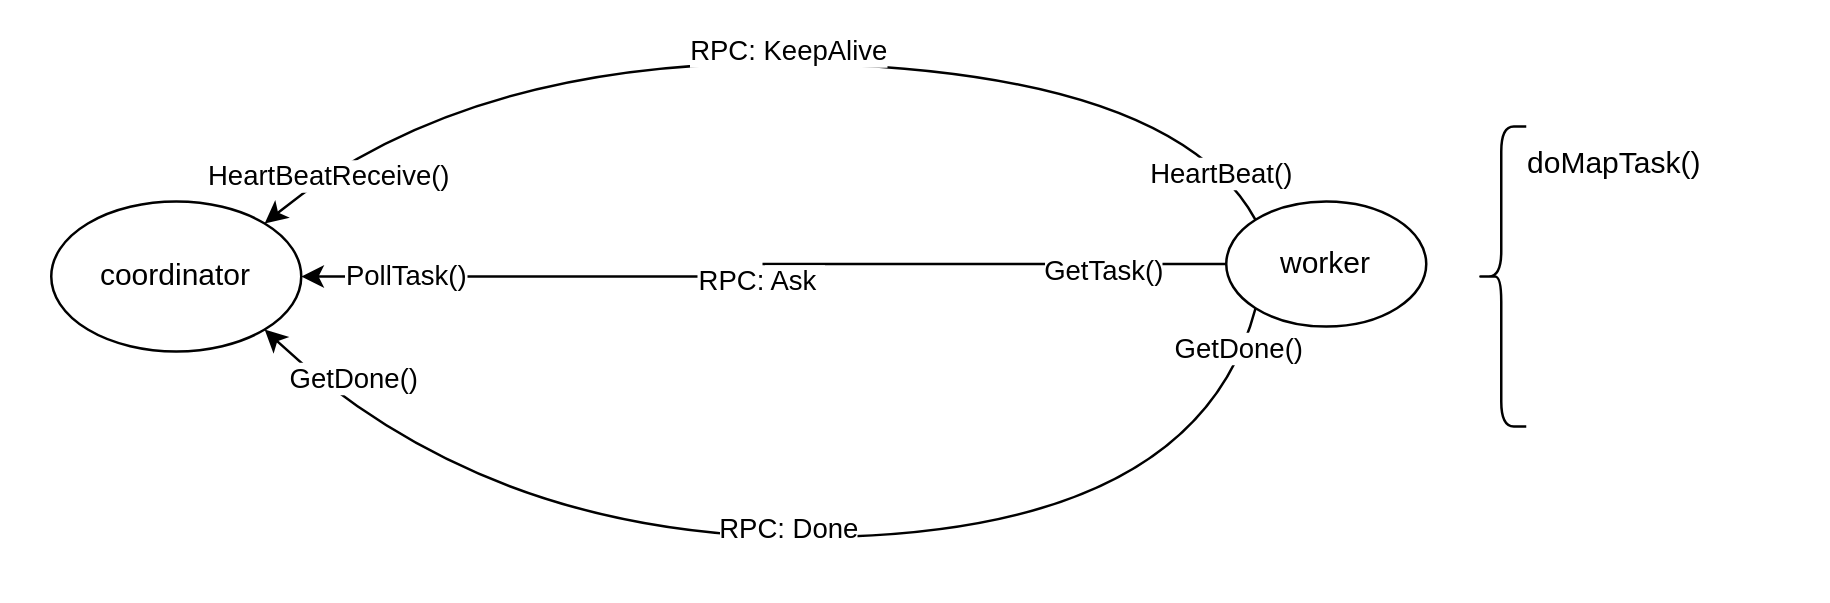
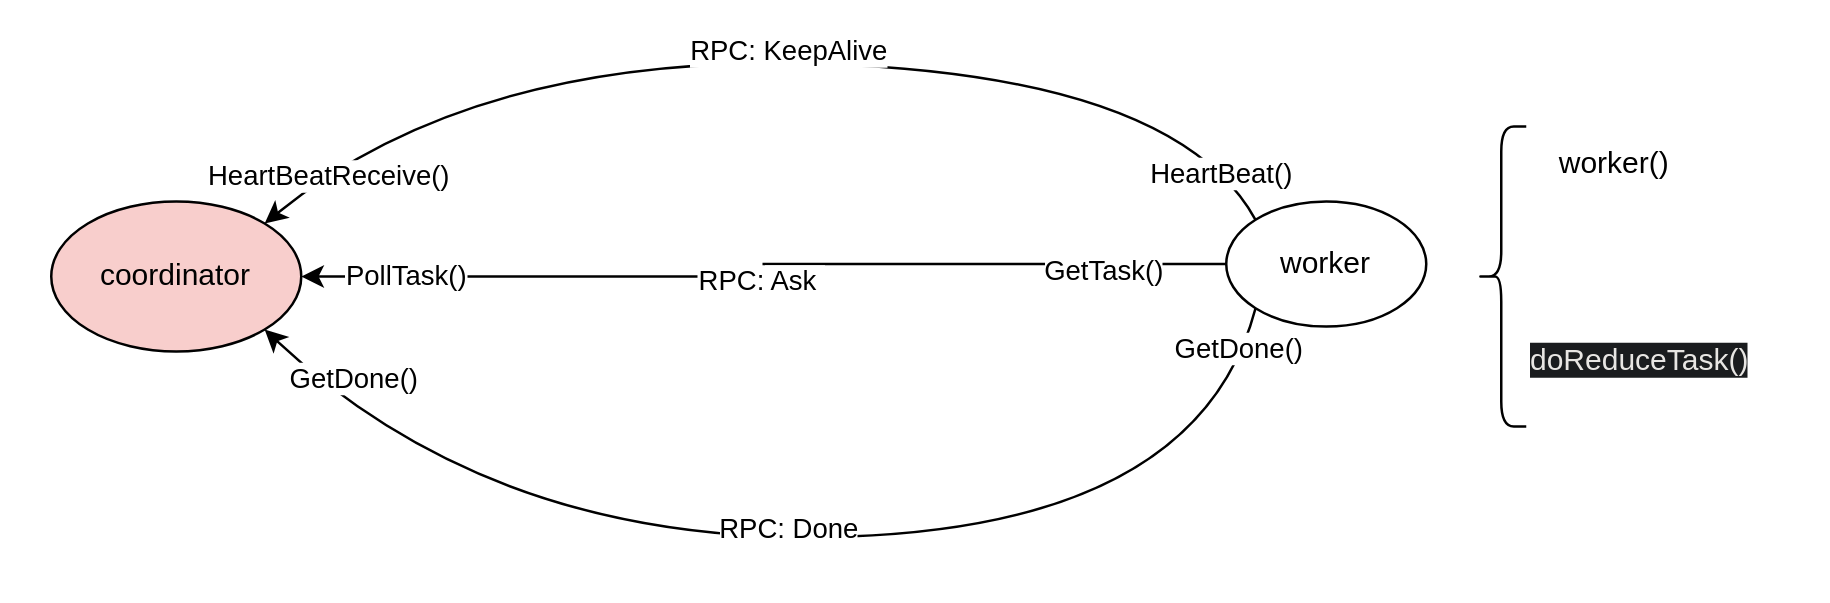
node "doMapTask()": label "doMapTask()" -> "worker()"
node "coordinator": fillcolor #ffffff -> #f8cecc
node "doReduceTask()": added
